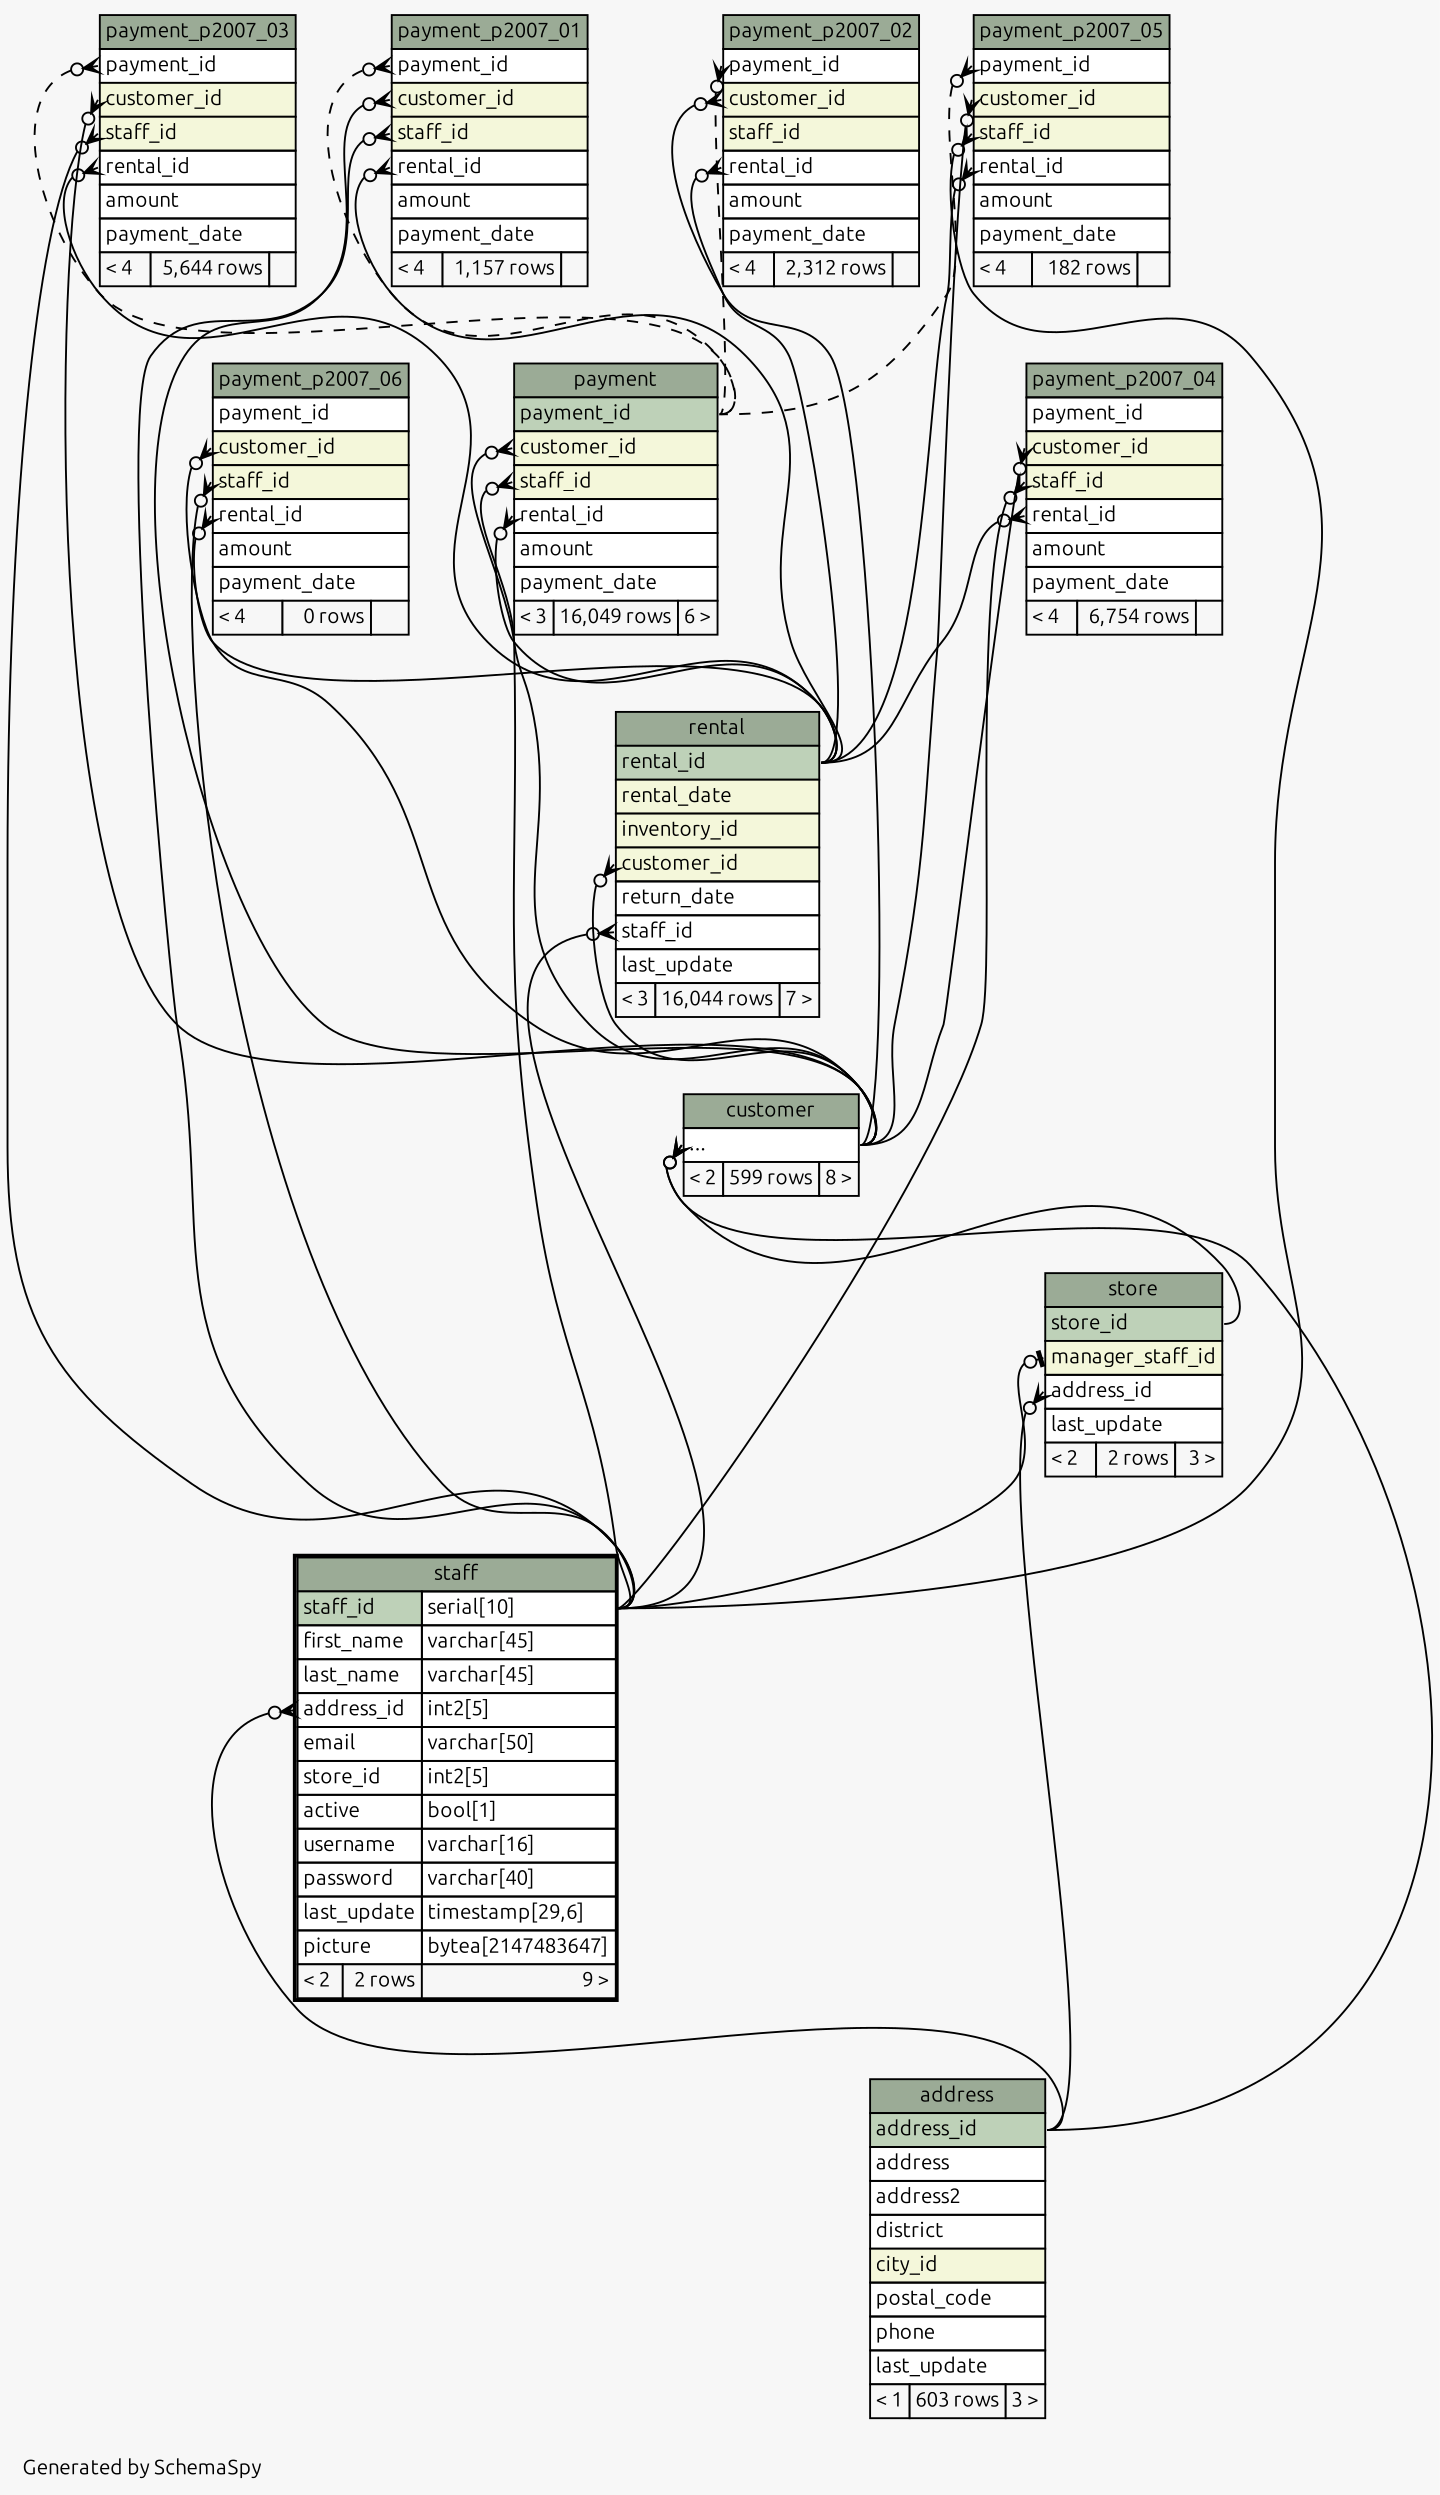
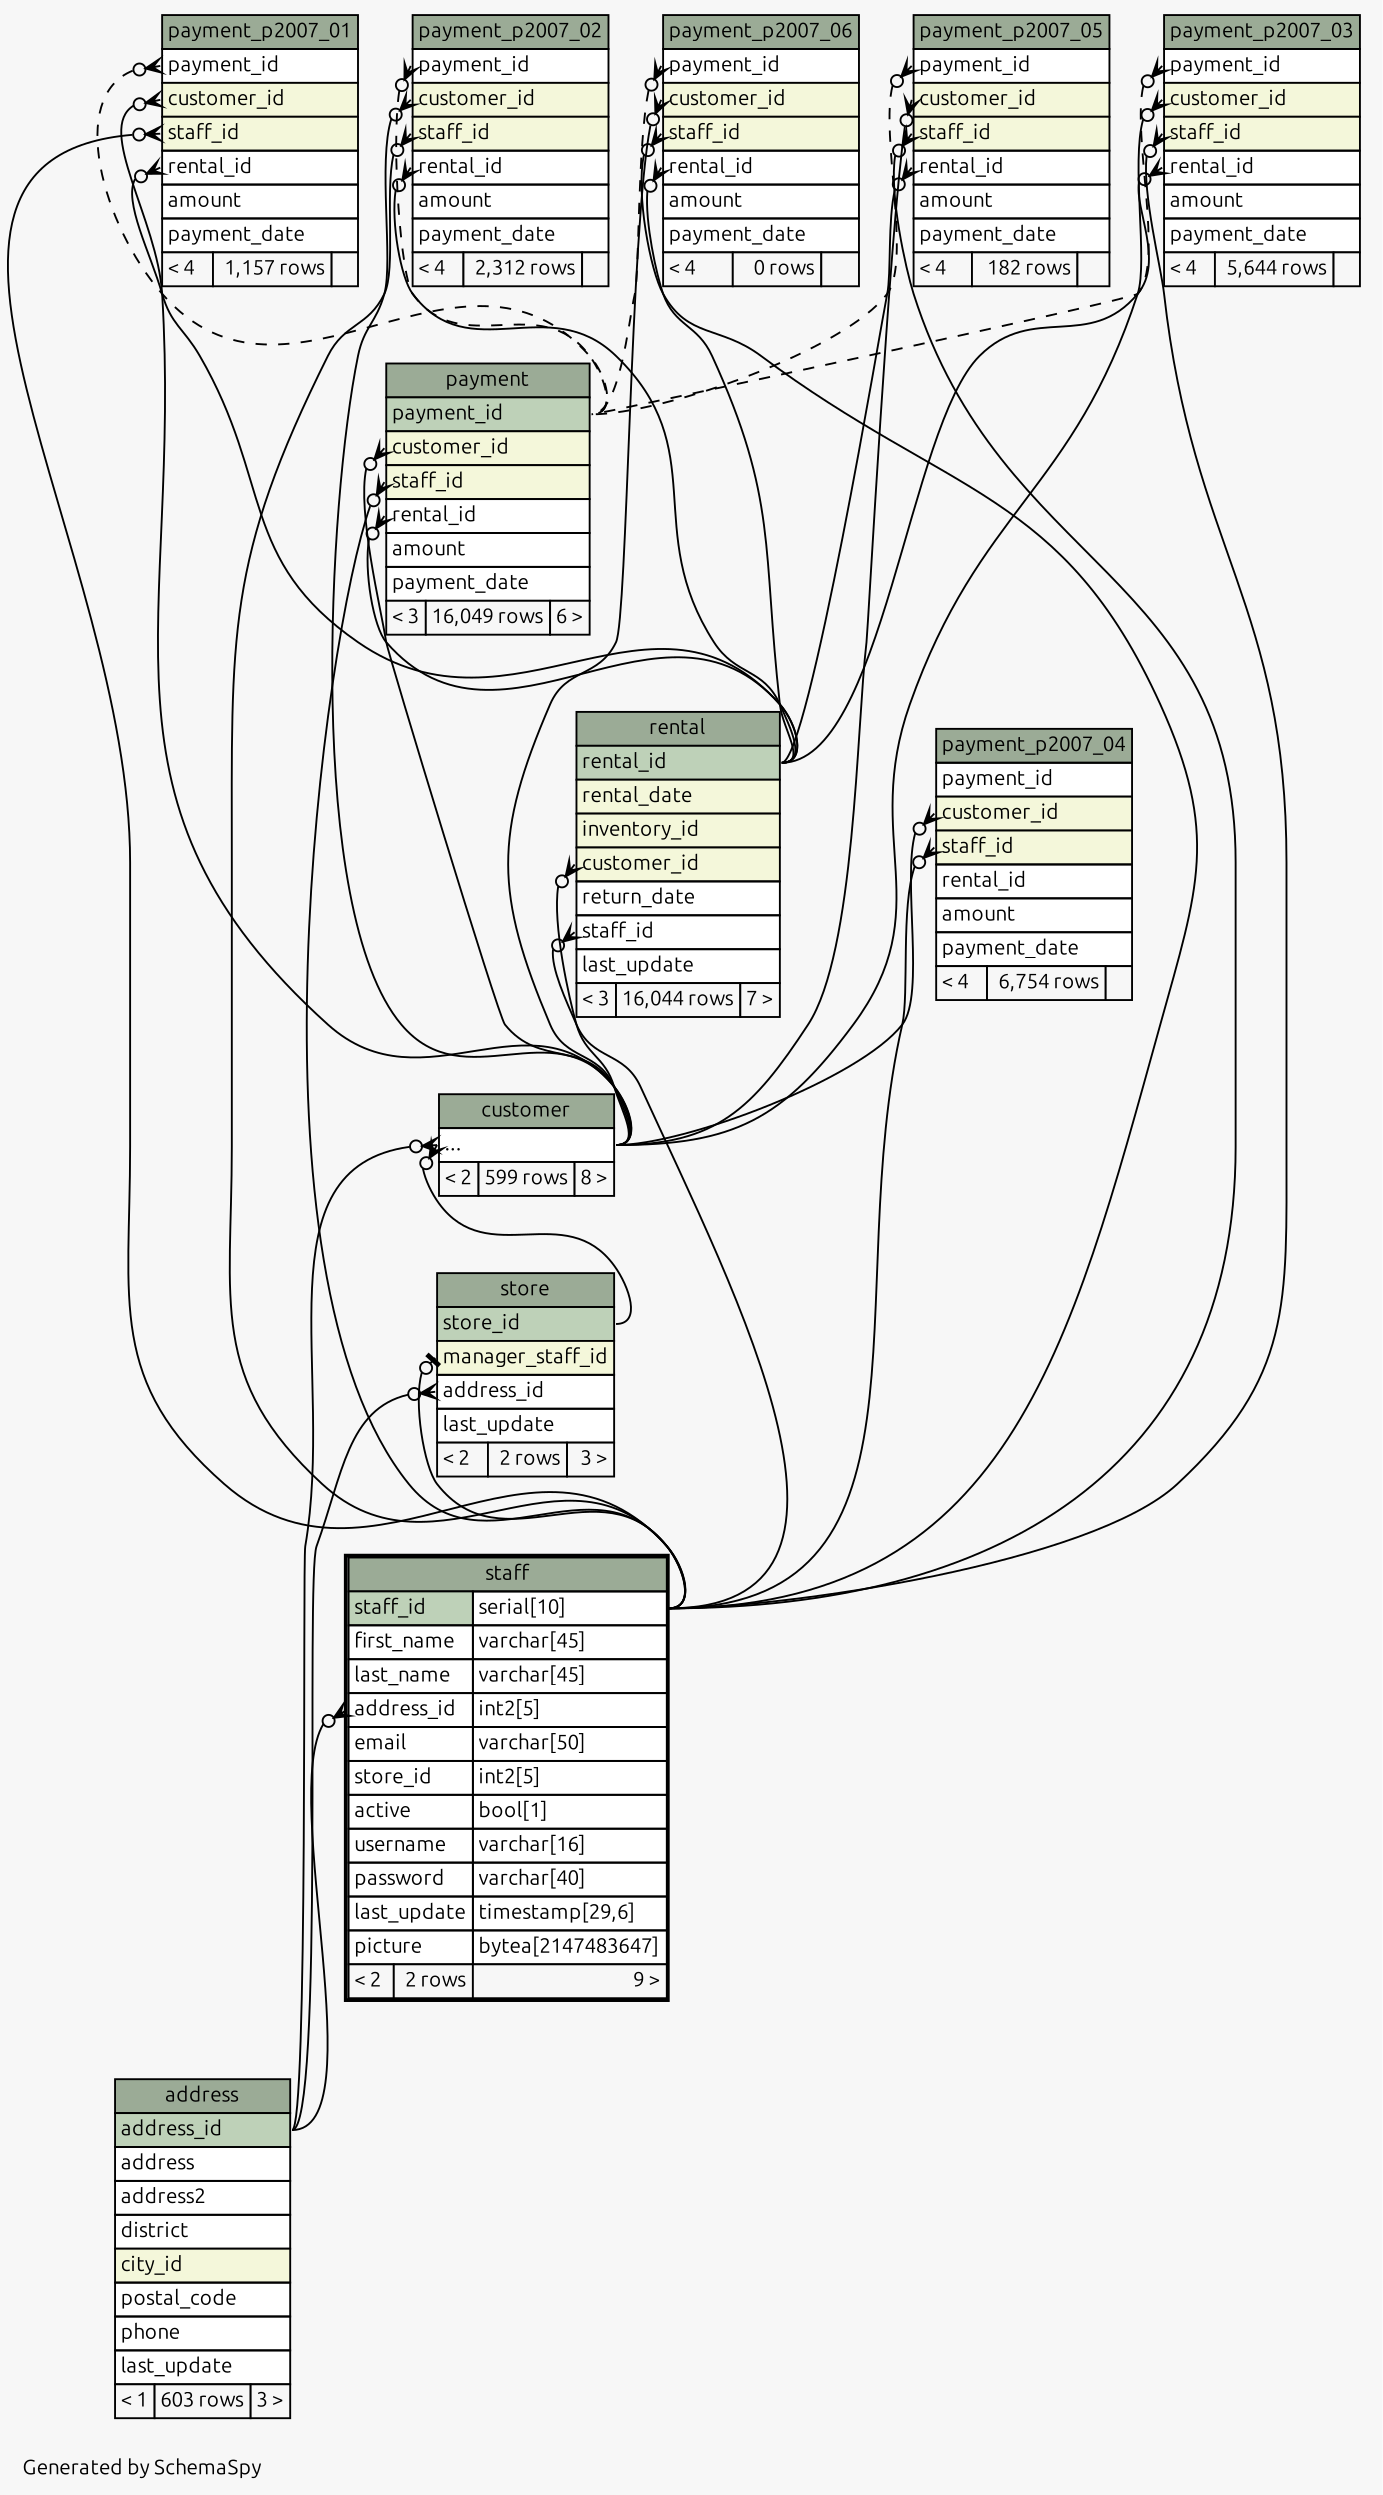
edge "payment" -> "payment_p2007_06": added
edge "rental" -> "payment_p2007_04": removed
edge "staff" -> "payment_p2007_02": added
